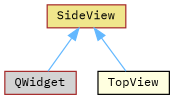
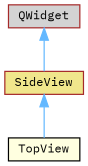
edge "QWidget" -> "SideView": reversed
